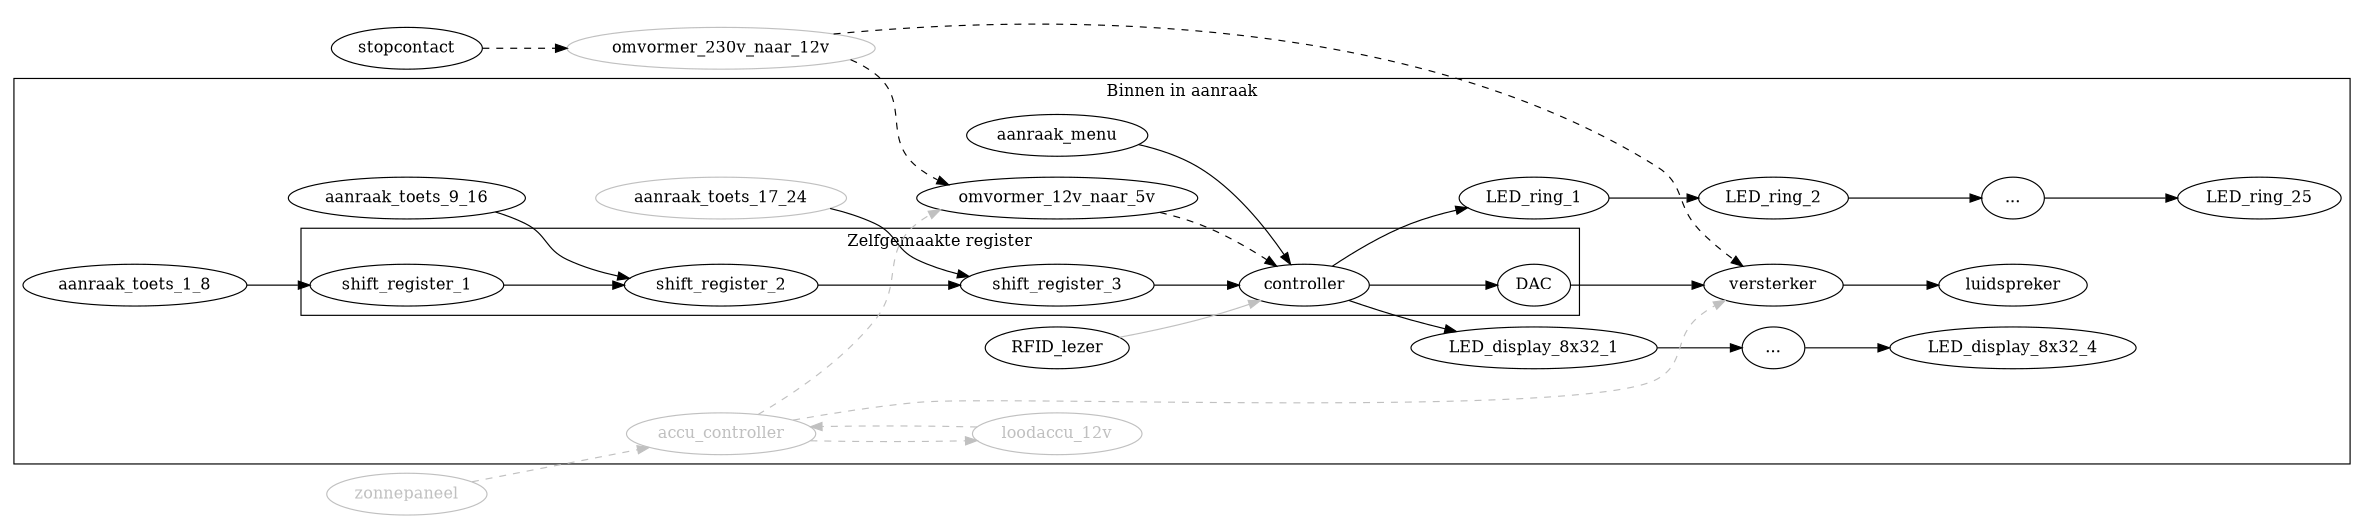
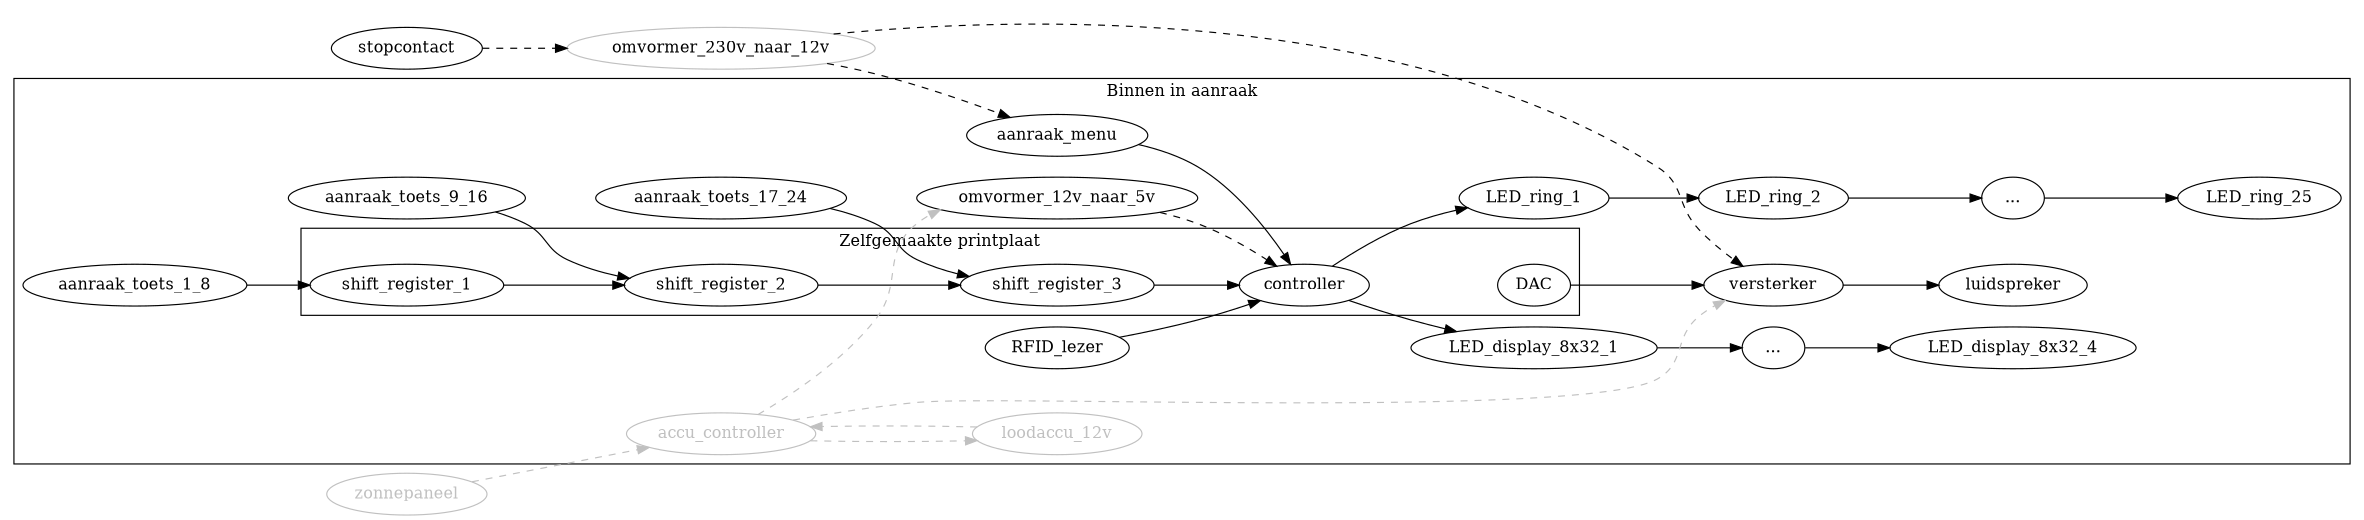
edge "omvormer_230v_naar_12v" -> "omvormer_12v_naar_5v": now "omvormer_230v_naar_12v" -> "aanraak_menu"
node "aanraak_toets_17_24": color grey -> black
cluster "Zelfgemaakte register": label "Zelfgemaakte register" -> "Zelfgemaakte printplaat"
edge "controller" -> "DAC": removed
edge "RFID_lezer" -> "controller": color grey -> black
